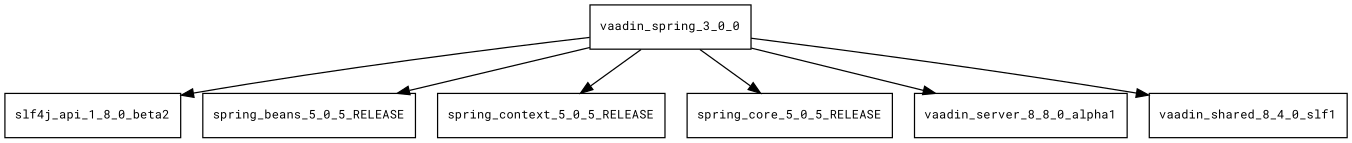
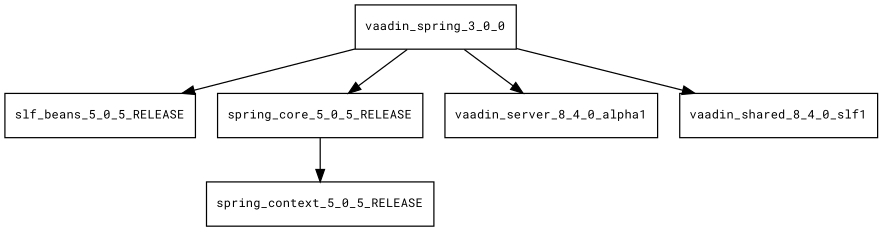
edge "vaadin_spring_3_0_0" -> "spring_context_5_0_5_RELEASE": now "spring_core_5_0_5_RELEASE" -> "spring_context_5_0_5_RELEASE"
node "slf4j_api_1_8_0_beta2": removed
node "spring_beans_5_0_5_RELEASE": label "spring_beans_5_0_5_RELEASE" -> "slf_beans_5_0_5_RELEASE"
node "vaadin_server_8_8_0_alpha1": label "vaadin_server_8_8_0_alpha1" -> "vaadin_server_8_4_0_alpha1"
